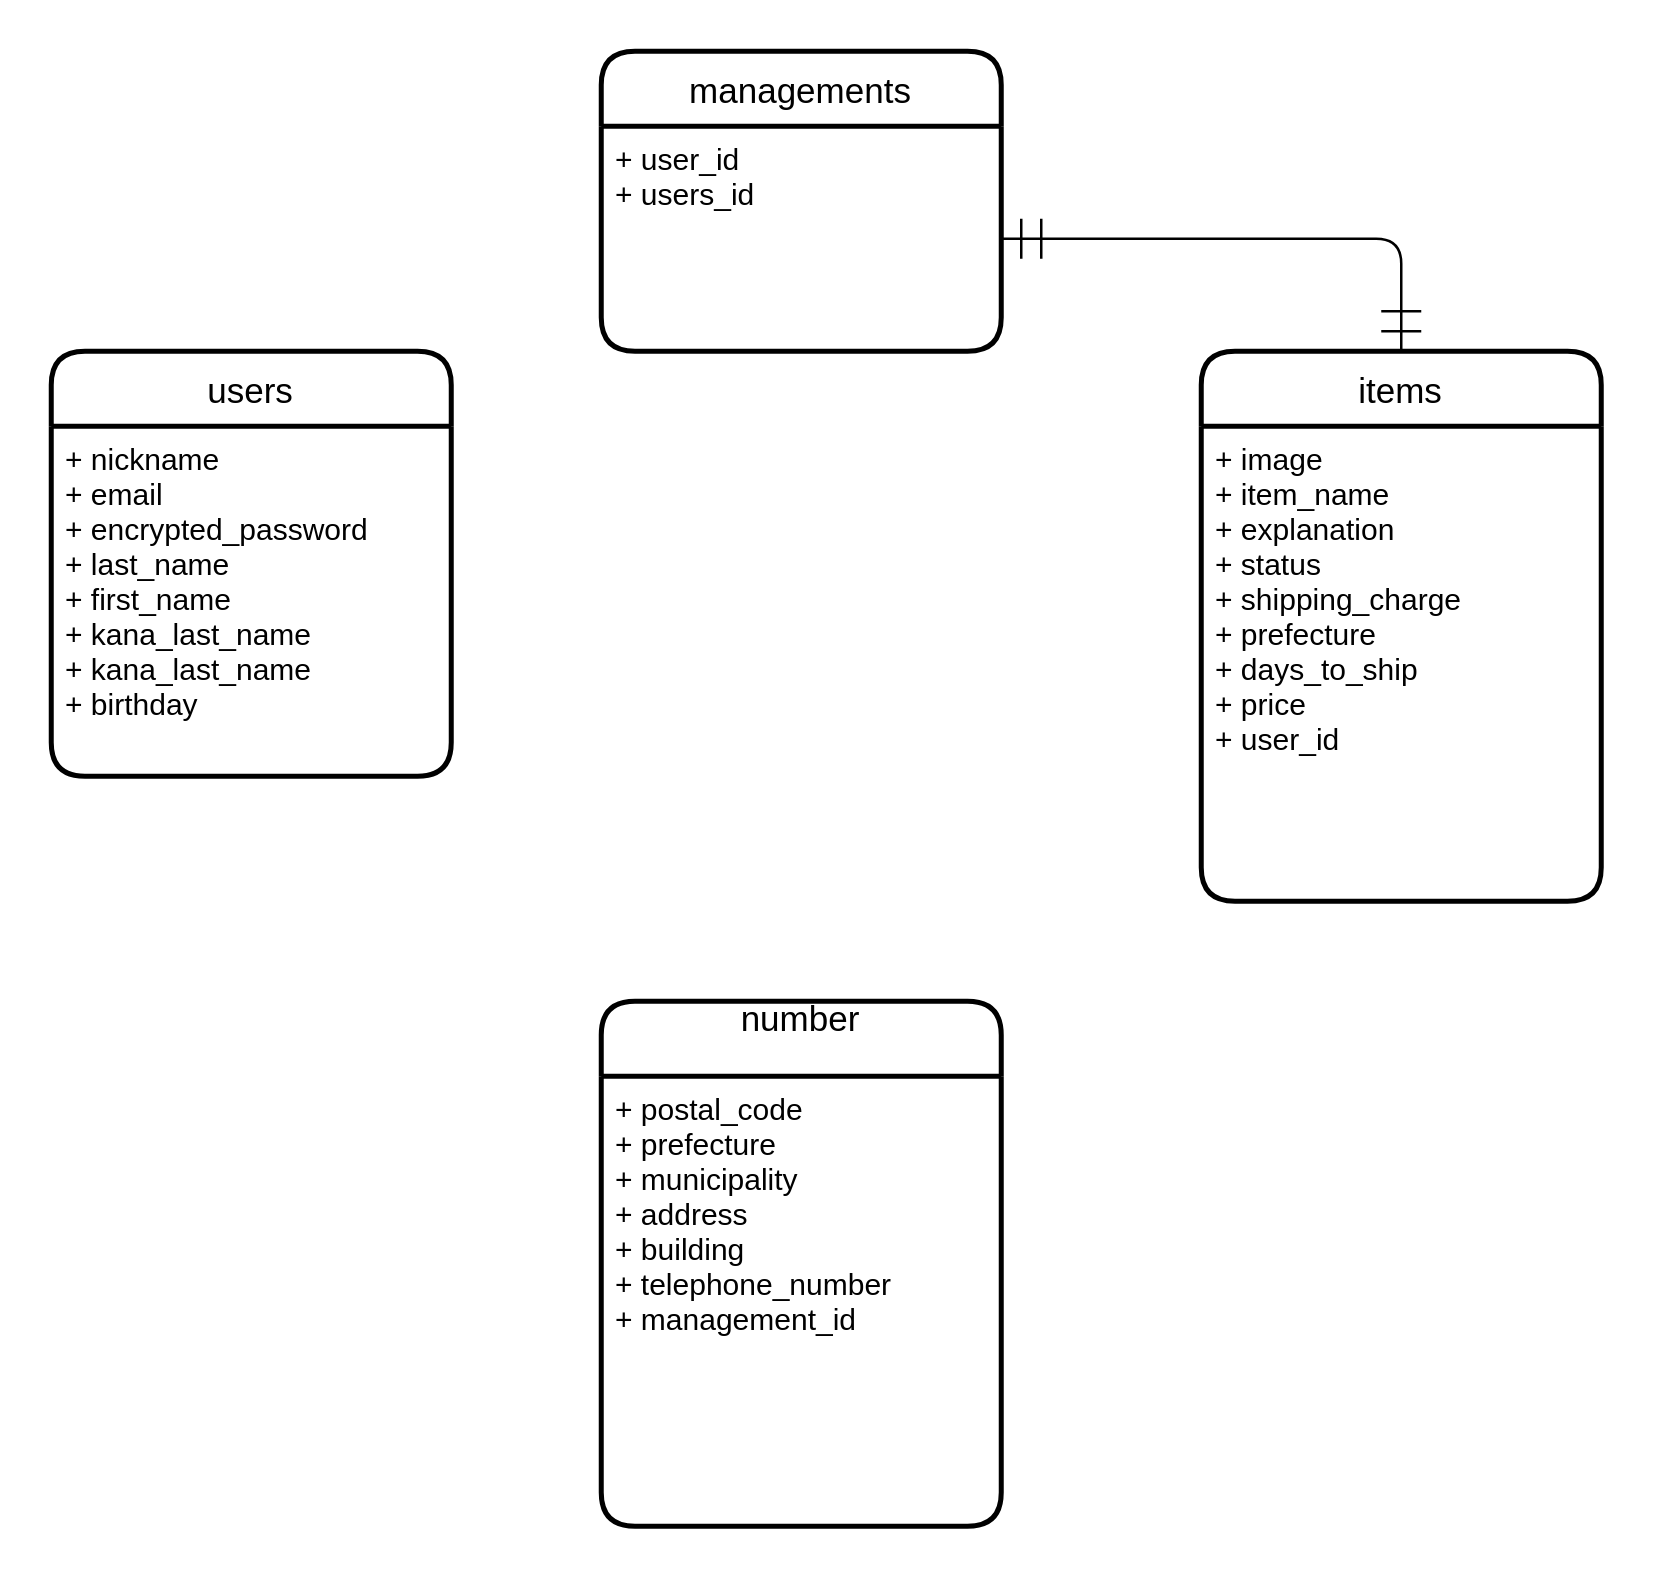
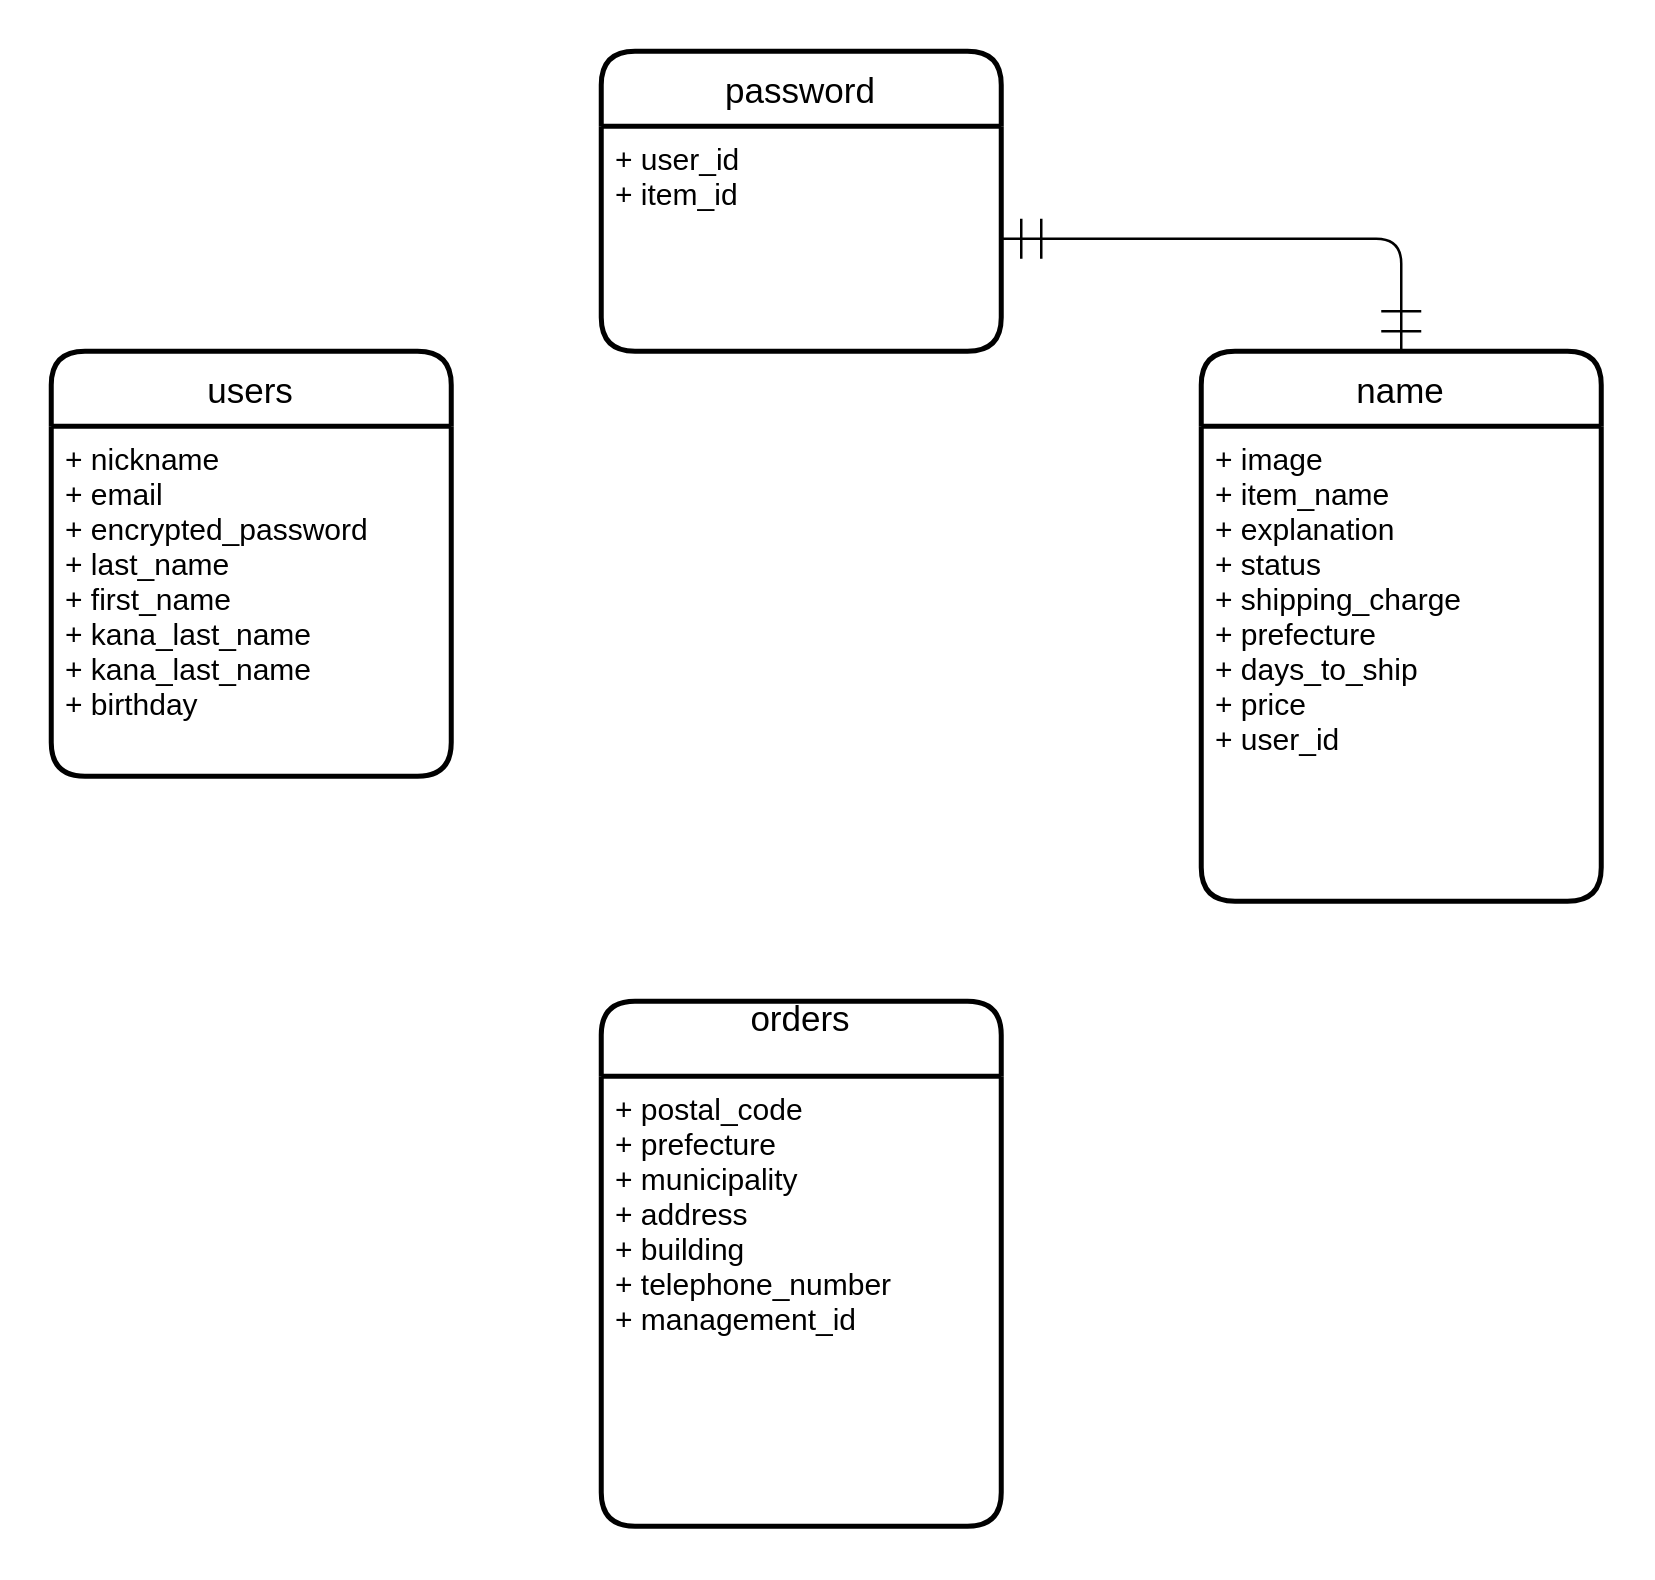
node "managements": label "managements" -> "password"
node "+ user_id + users_id": label "+ user_id + users_id" -> "+ user_id + item_id"
node "items": label "items" -> "name"
node "number": label "number" -> "orders"
